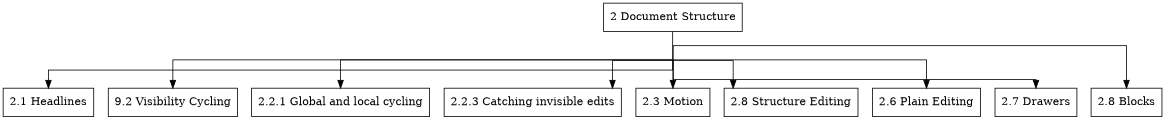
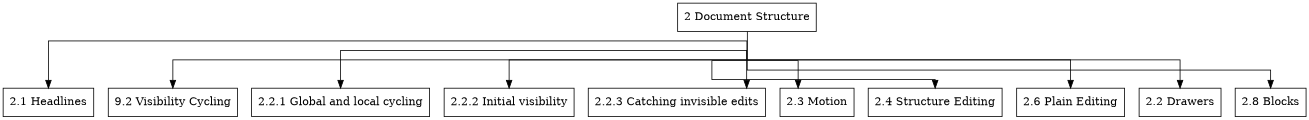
node "2.2.2 Initial visibility": added
node "2.8 Structure Editing": label "2.8 Structure Editing" -> "2.4 Structure Editing"
node "2.7 Drawers": label "2.7 Drawers" -> "2.2 Drawers"
